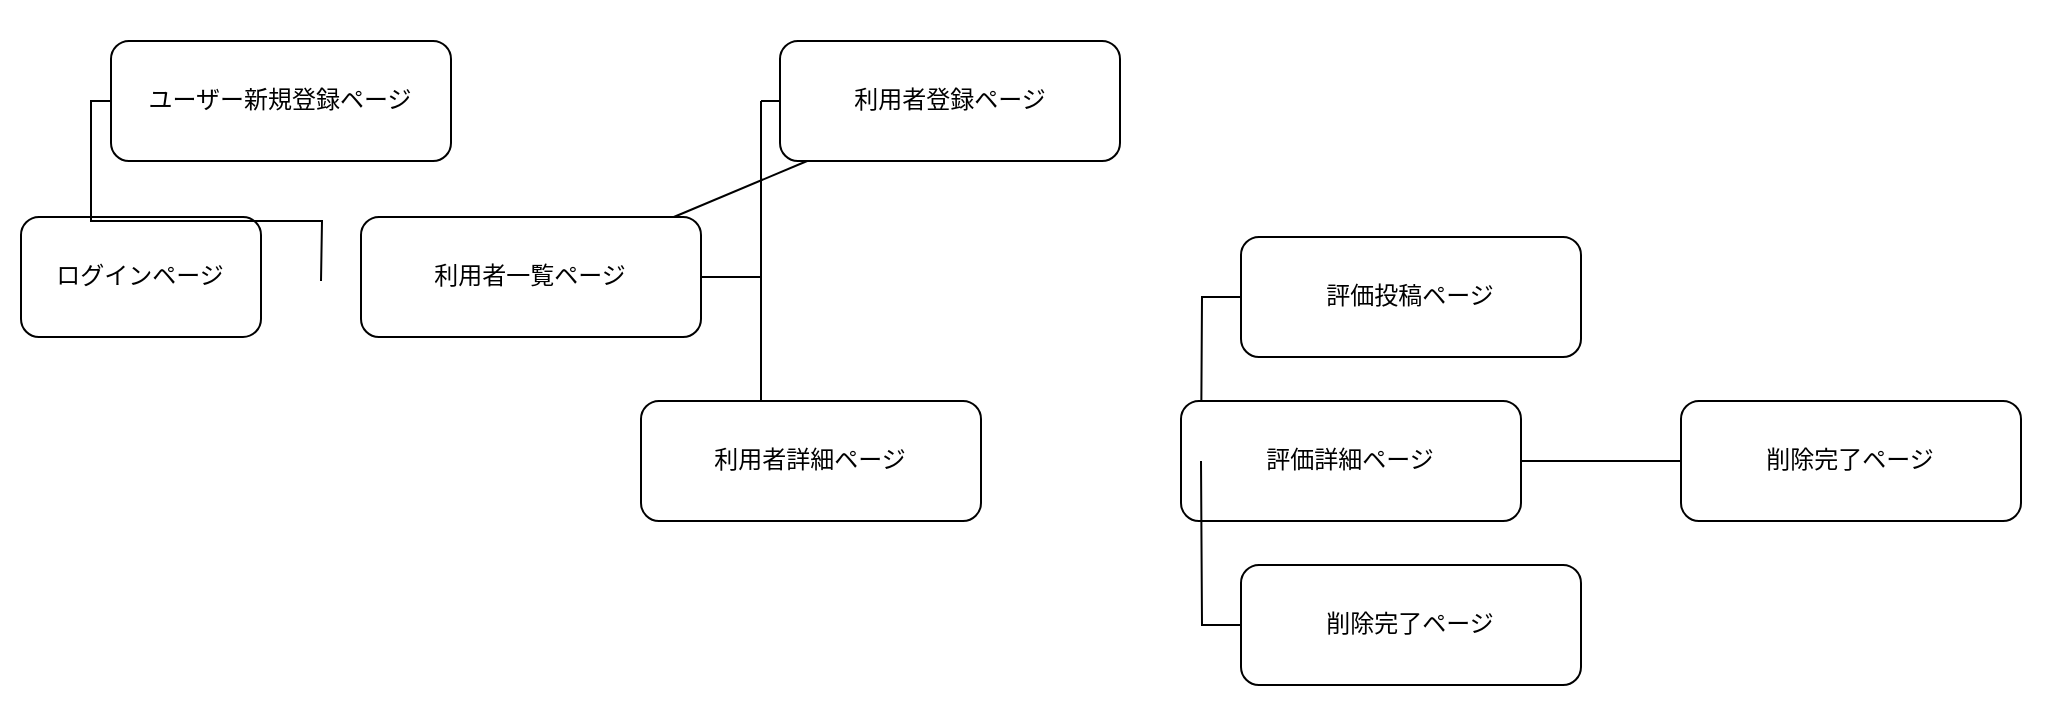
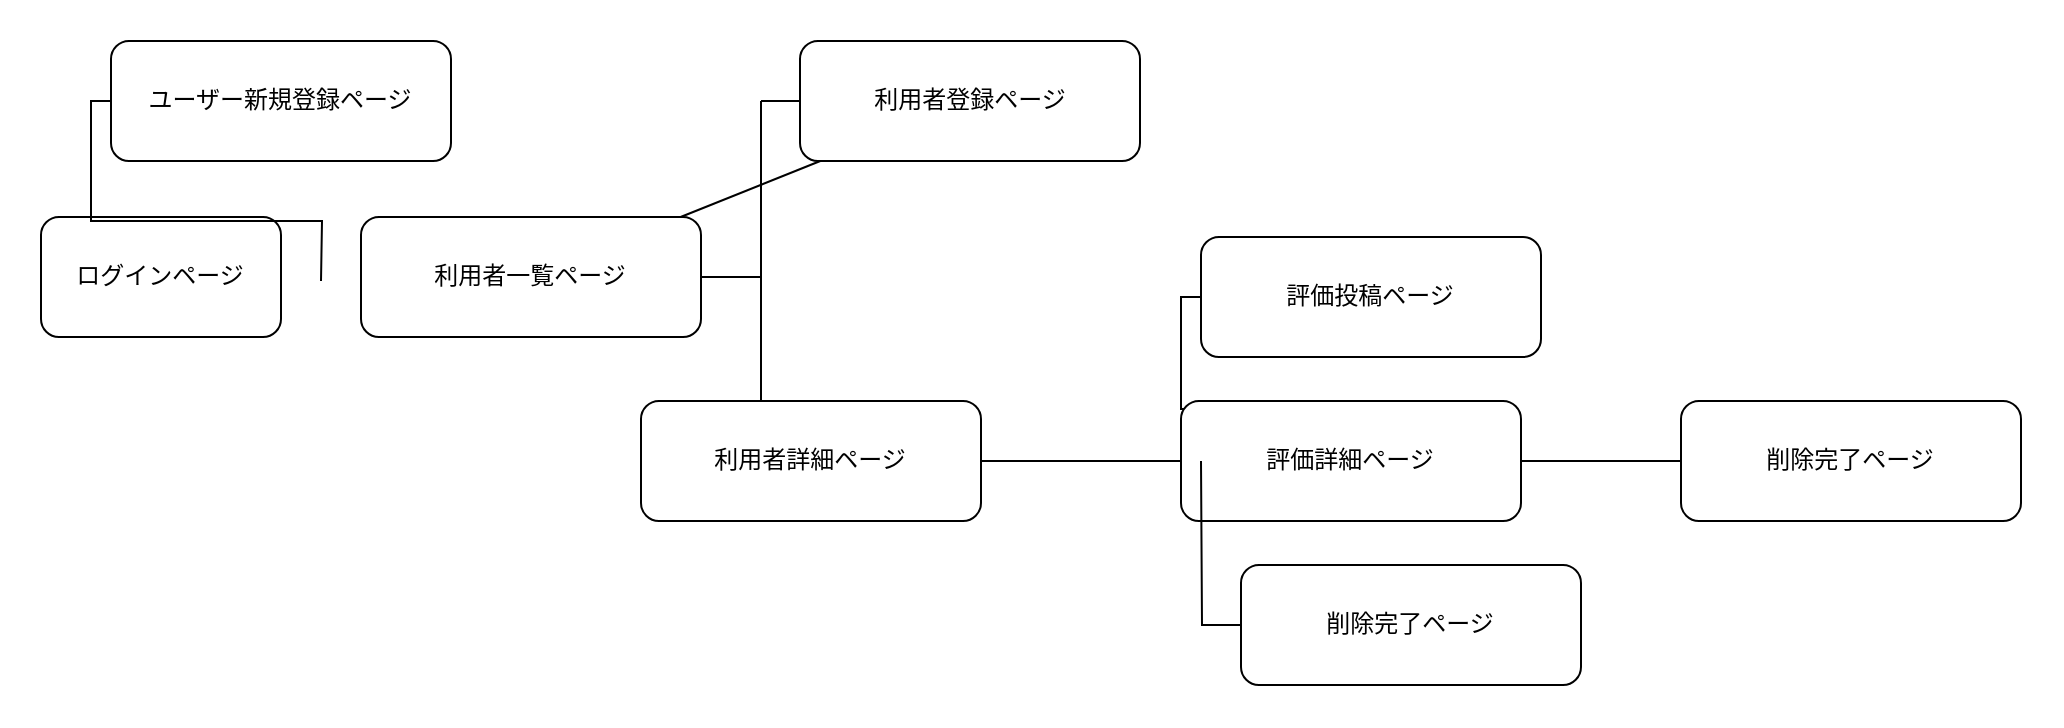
node "利用者登録ページ": moved (950, 101) -> (970, 101)
node "ログインページ": moved (141, 277) -> (161, 277)
node "評価投稿ページ": moved (1411, 297) -> (1371, 297)
edge "利用者詳細ページ" -- "評価詳細ページ": added
